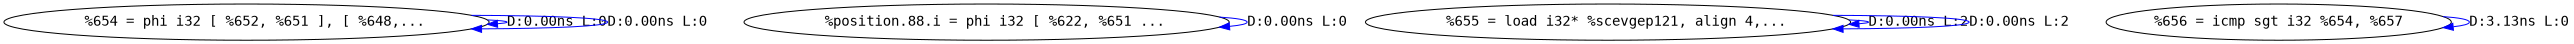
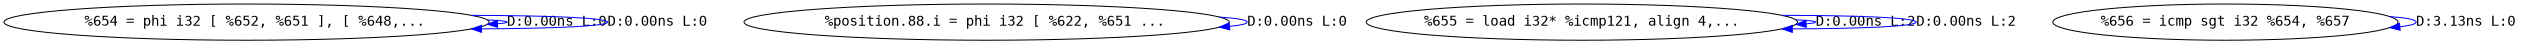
node "%655 = load i32* %scevgep121, align 4,...": label "%655 = load i32* %scevgep121, align 4,..." -> "%655 = load i32* %icmp121, align 4,..."
